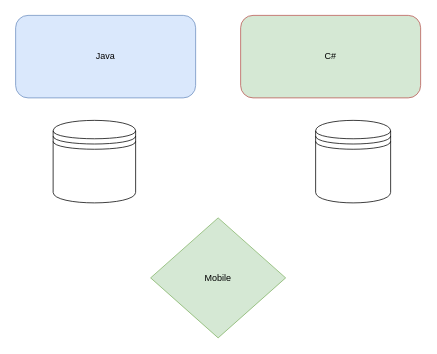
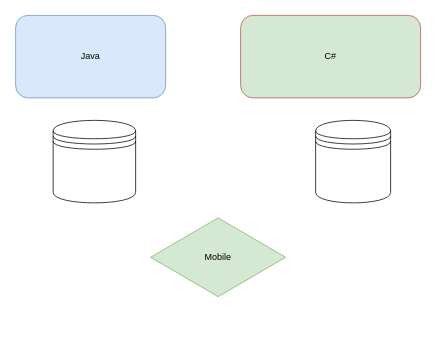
node "Java": size 180x83 -> 150x83
node "Mobile": size 135x120 -> 135x79
